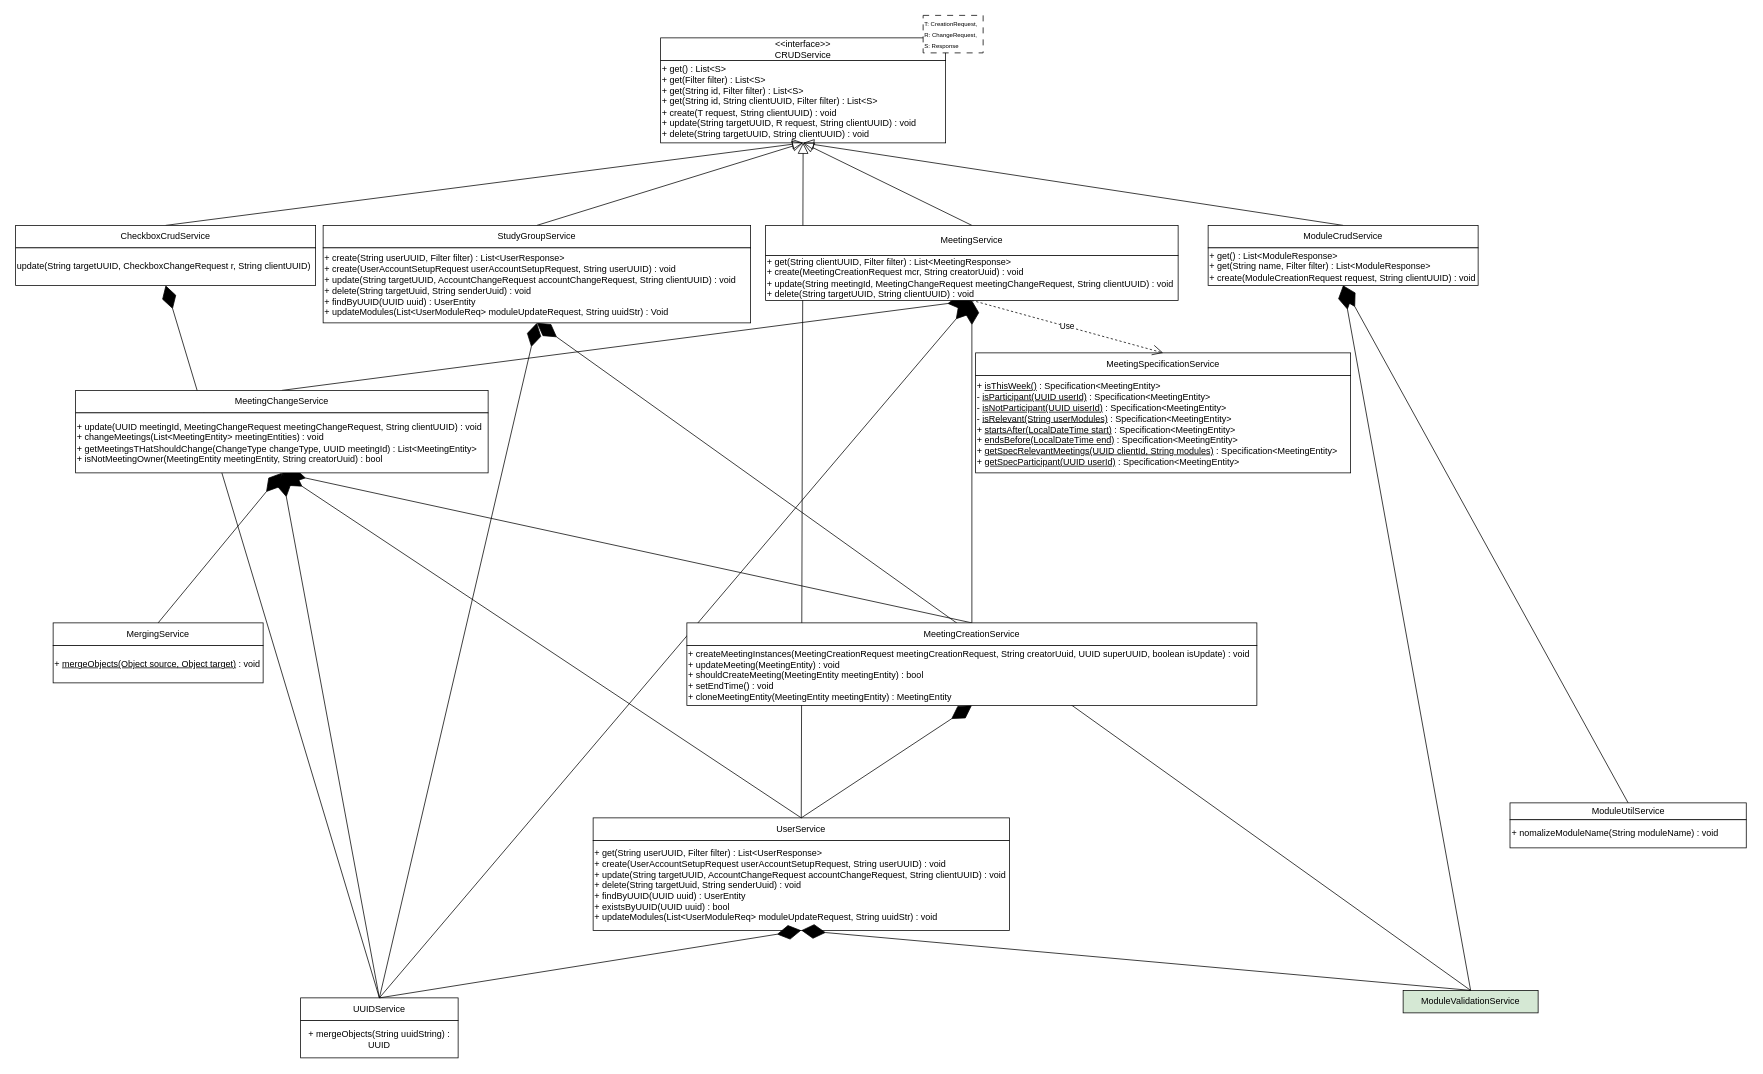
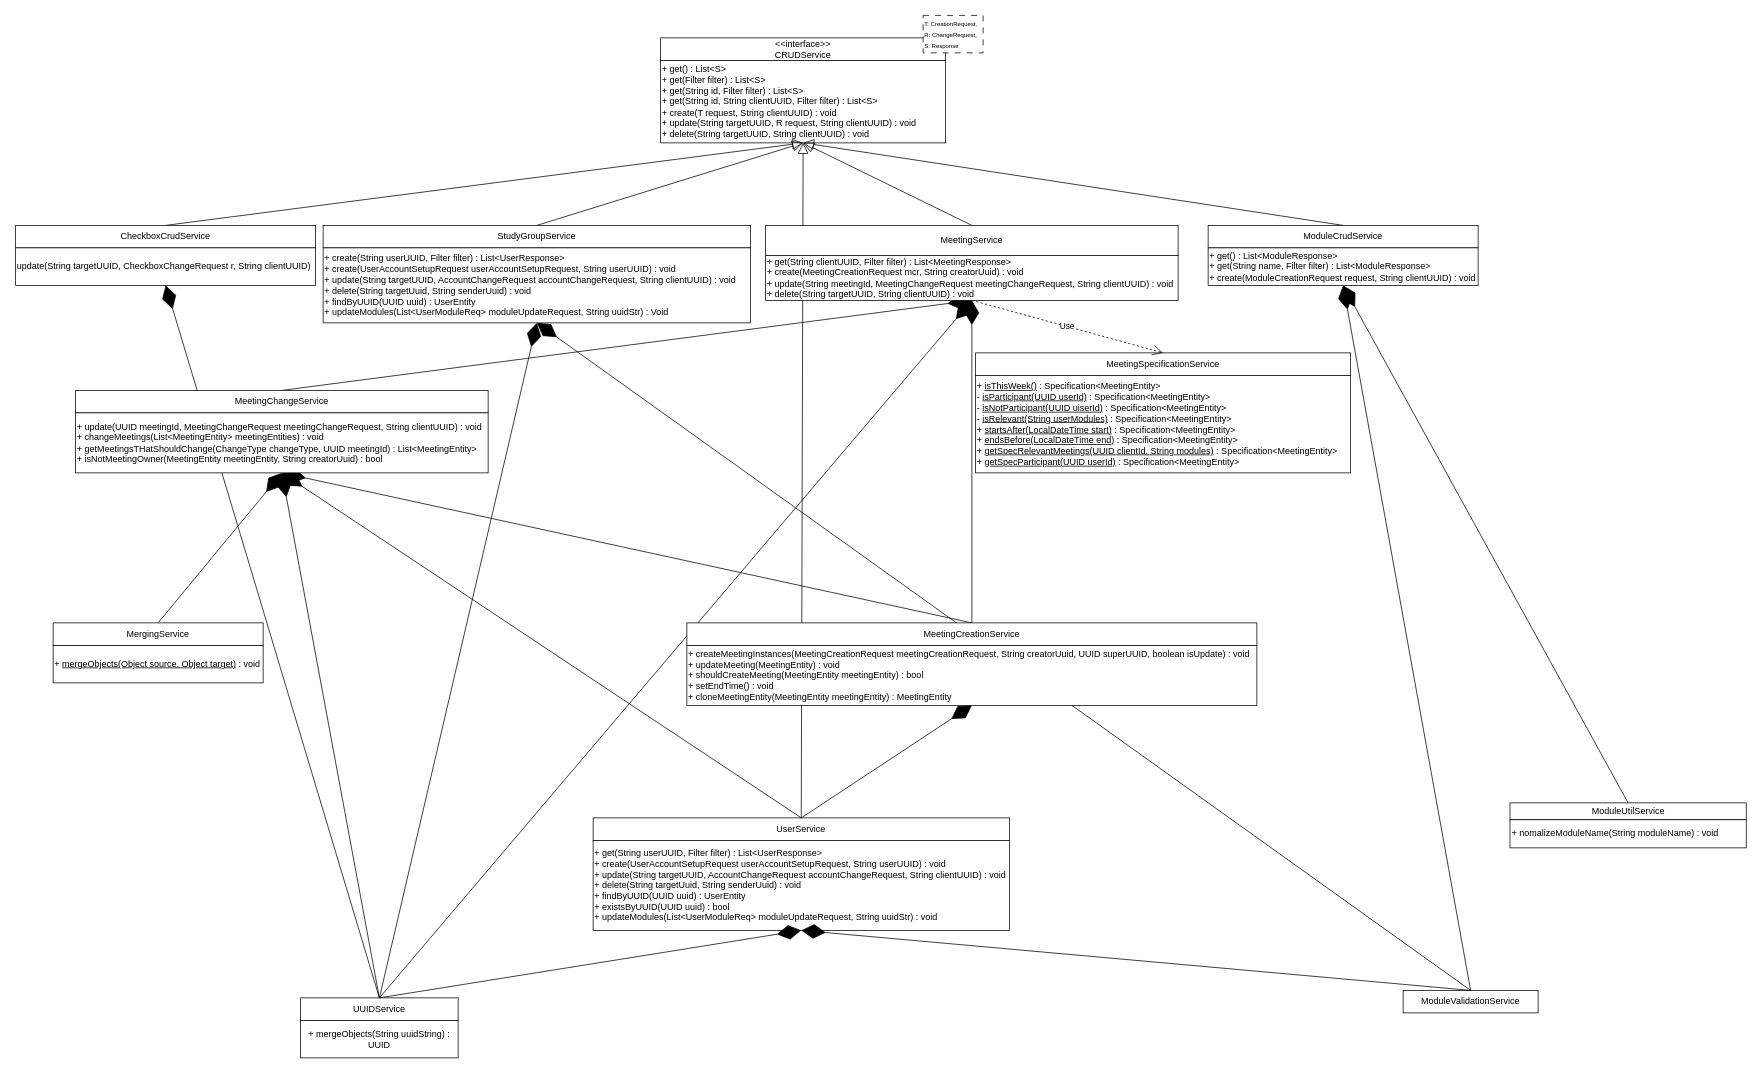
node "ModuleValidationService": fillcolor #d5e8d4 -> #ffffff
